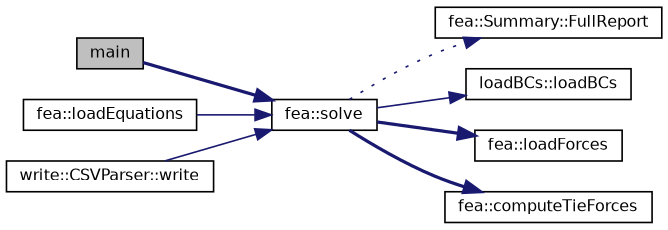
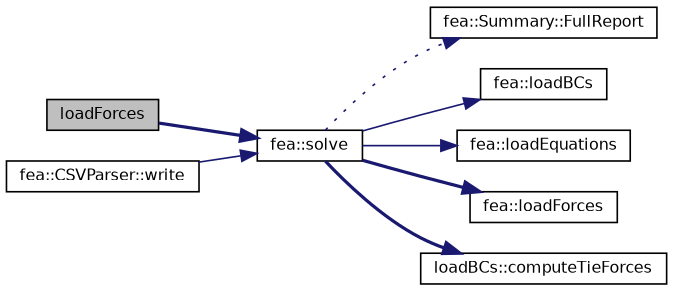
node "main": label "main" -> "loadForces"
node "loadBCs::loadBCs": label "loadBCs::loadBCs" -> "fea::loadBCs"
edge "fea::loadEquations" -> "fea::solve": reversed
node "write::CSVParser::write": label "write::CSVParser::write" -> "fea::CSVParser::write"
node "fea::computeTieForces": label "fea::computeTieForces" -> "loadBCs::computeTieForces"
